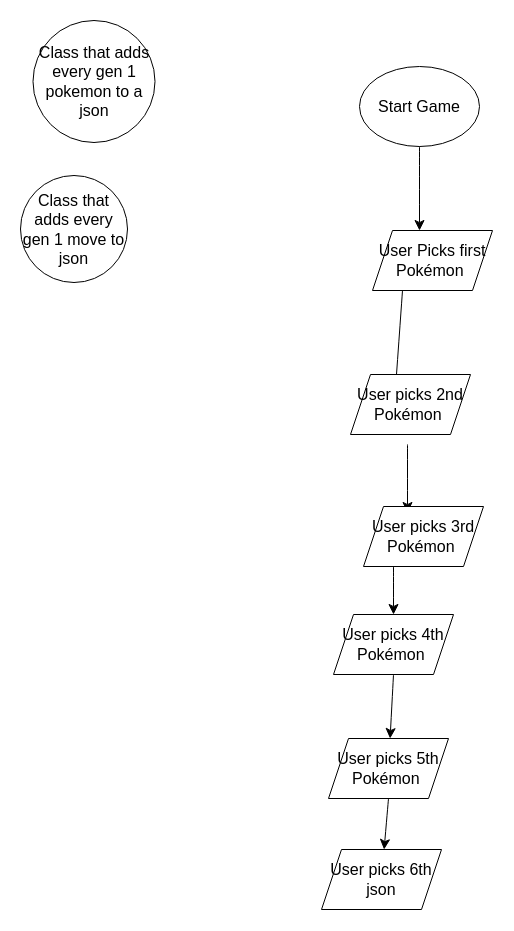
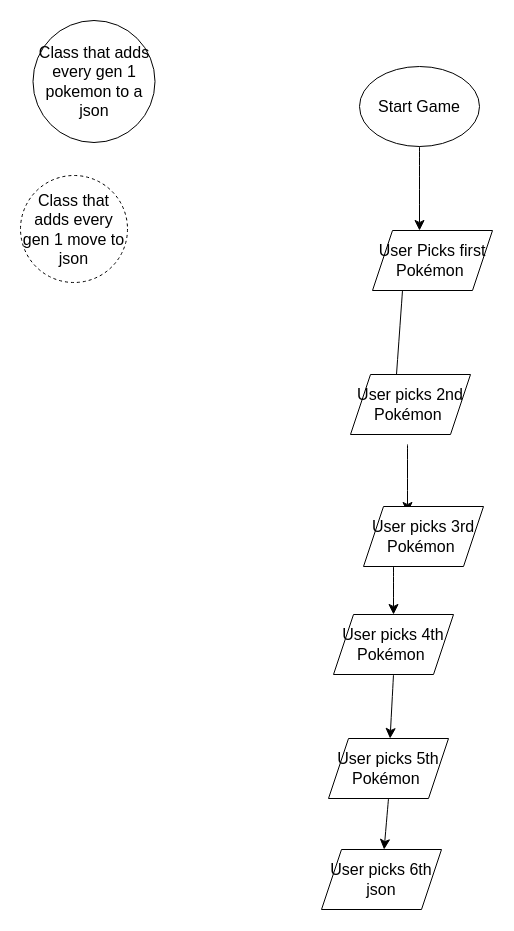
node "Class that adds every gen 1 move to json": style solid -> dashed
